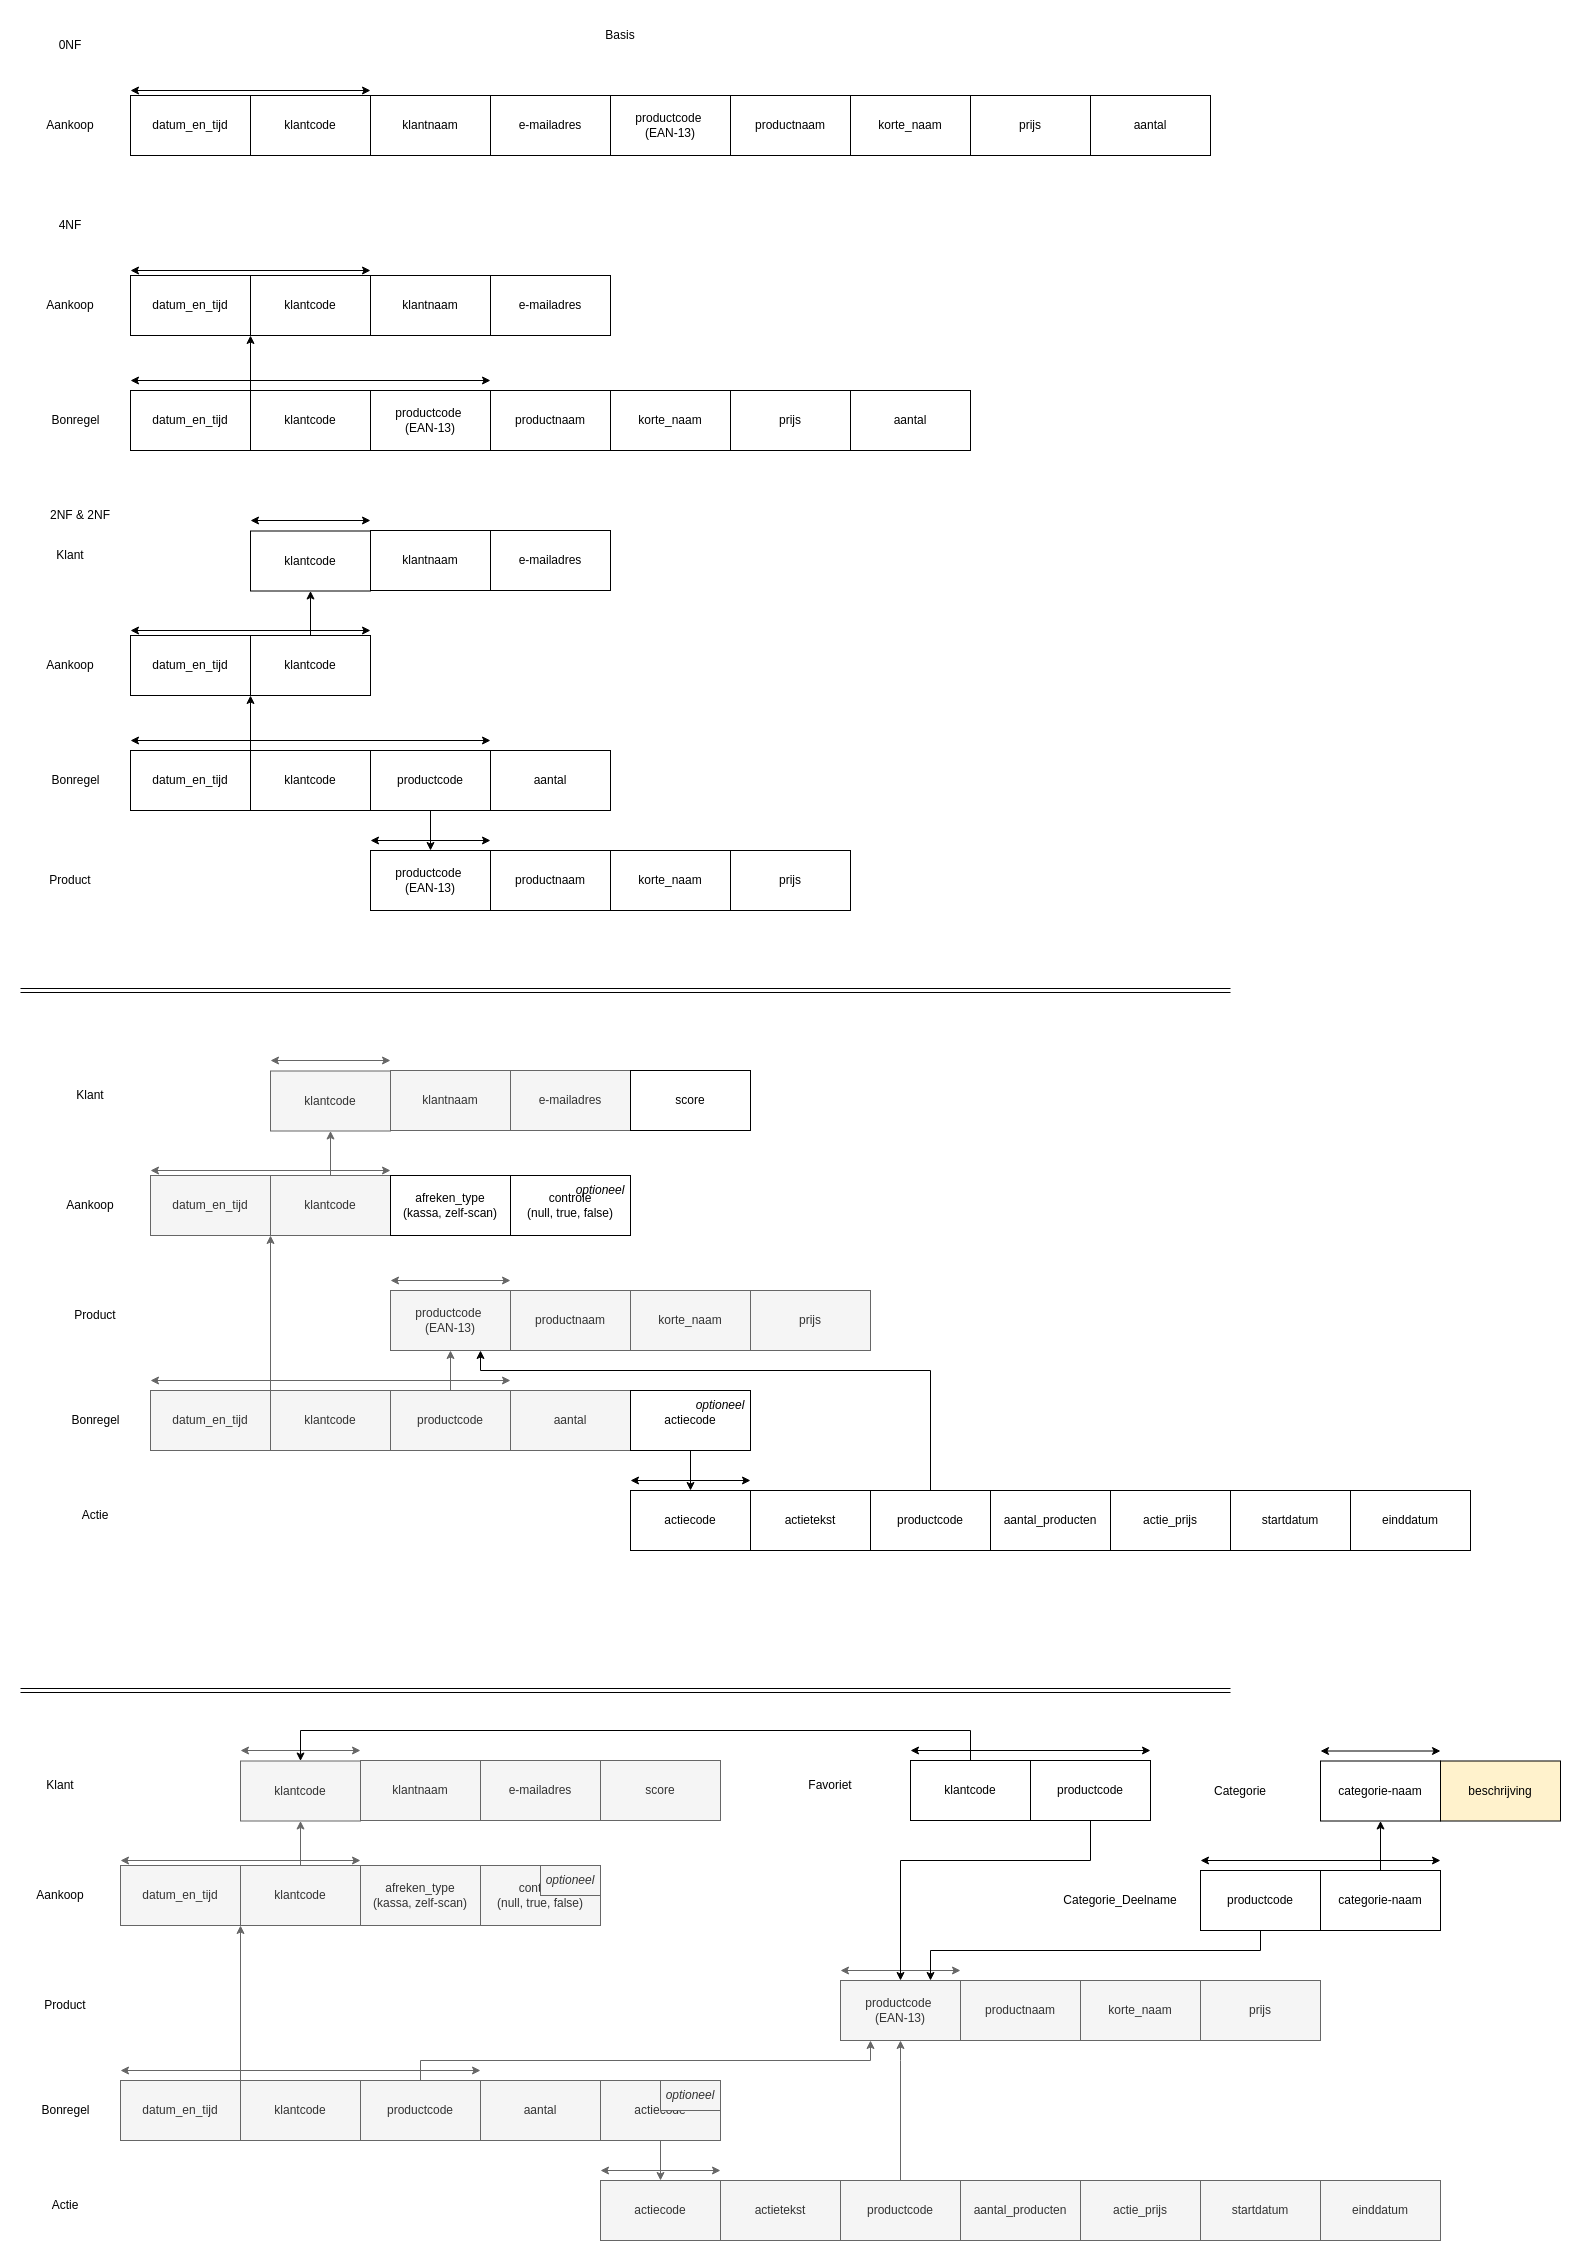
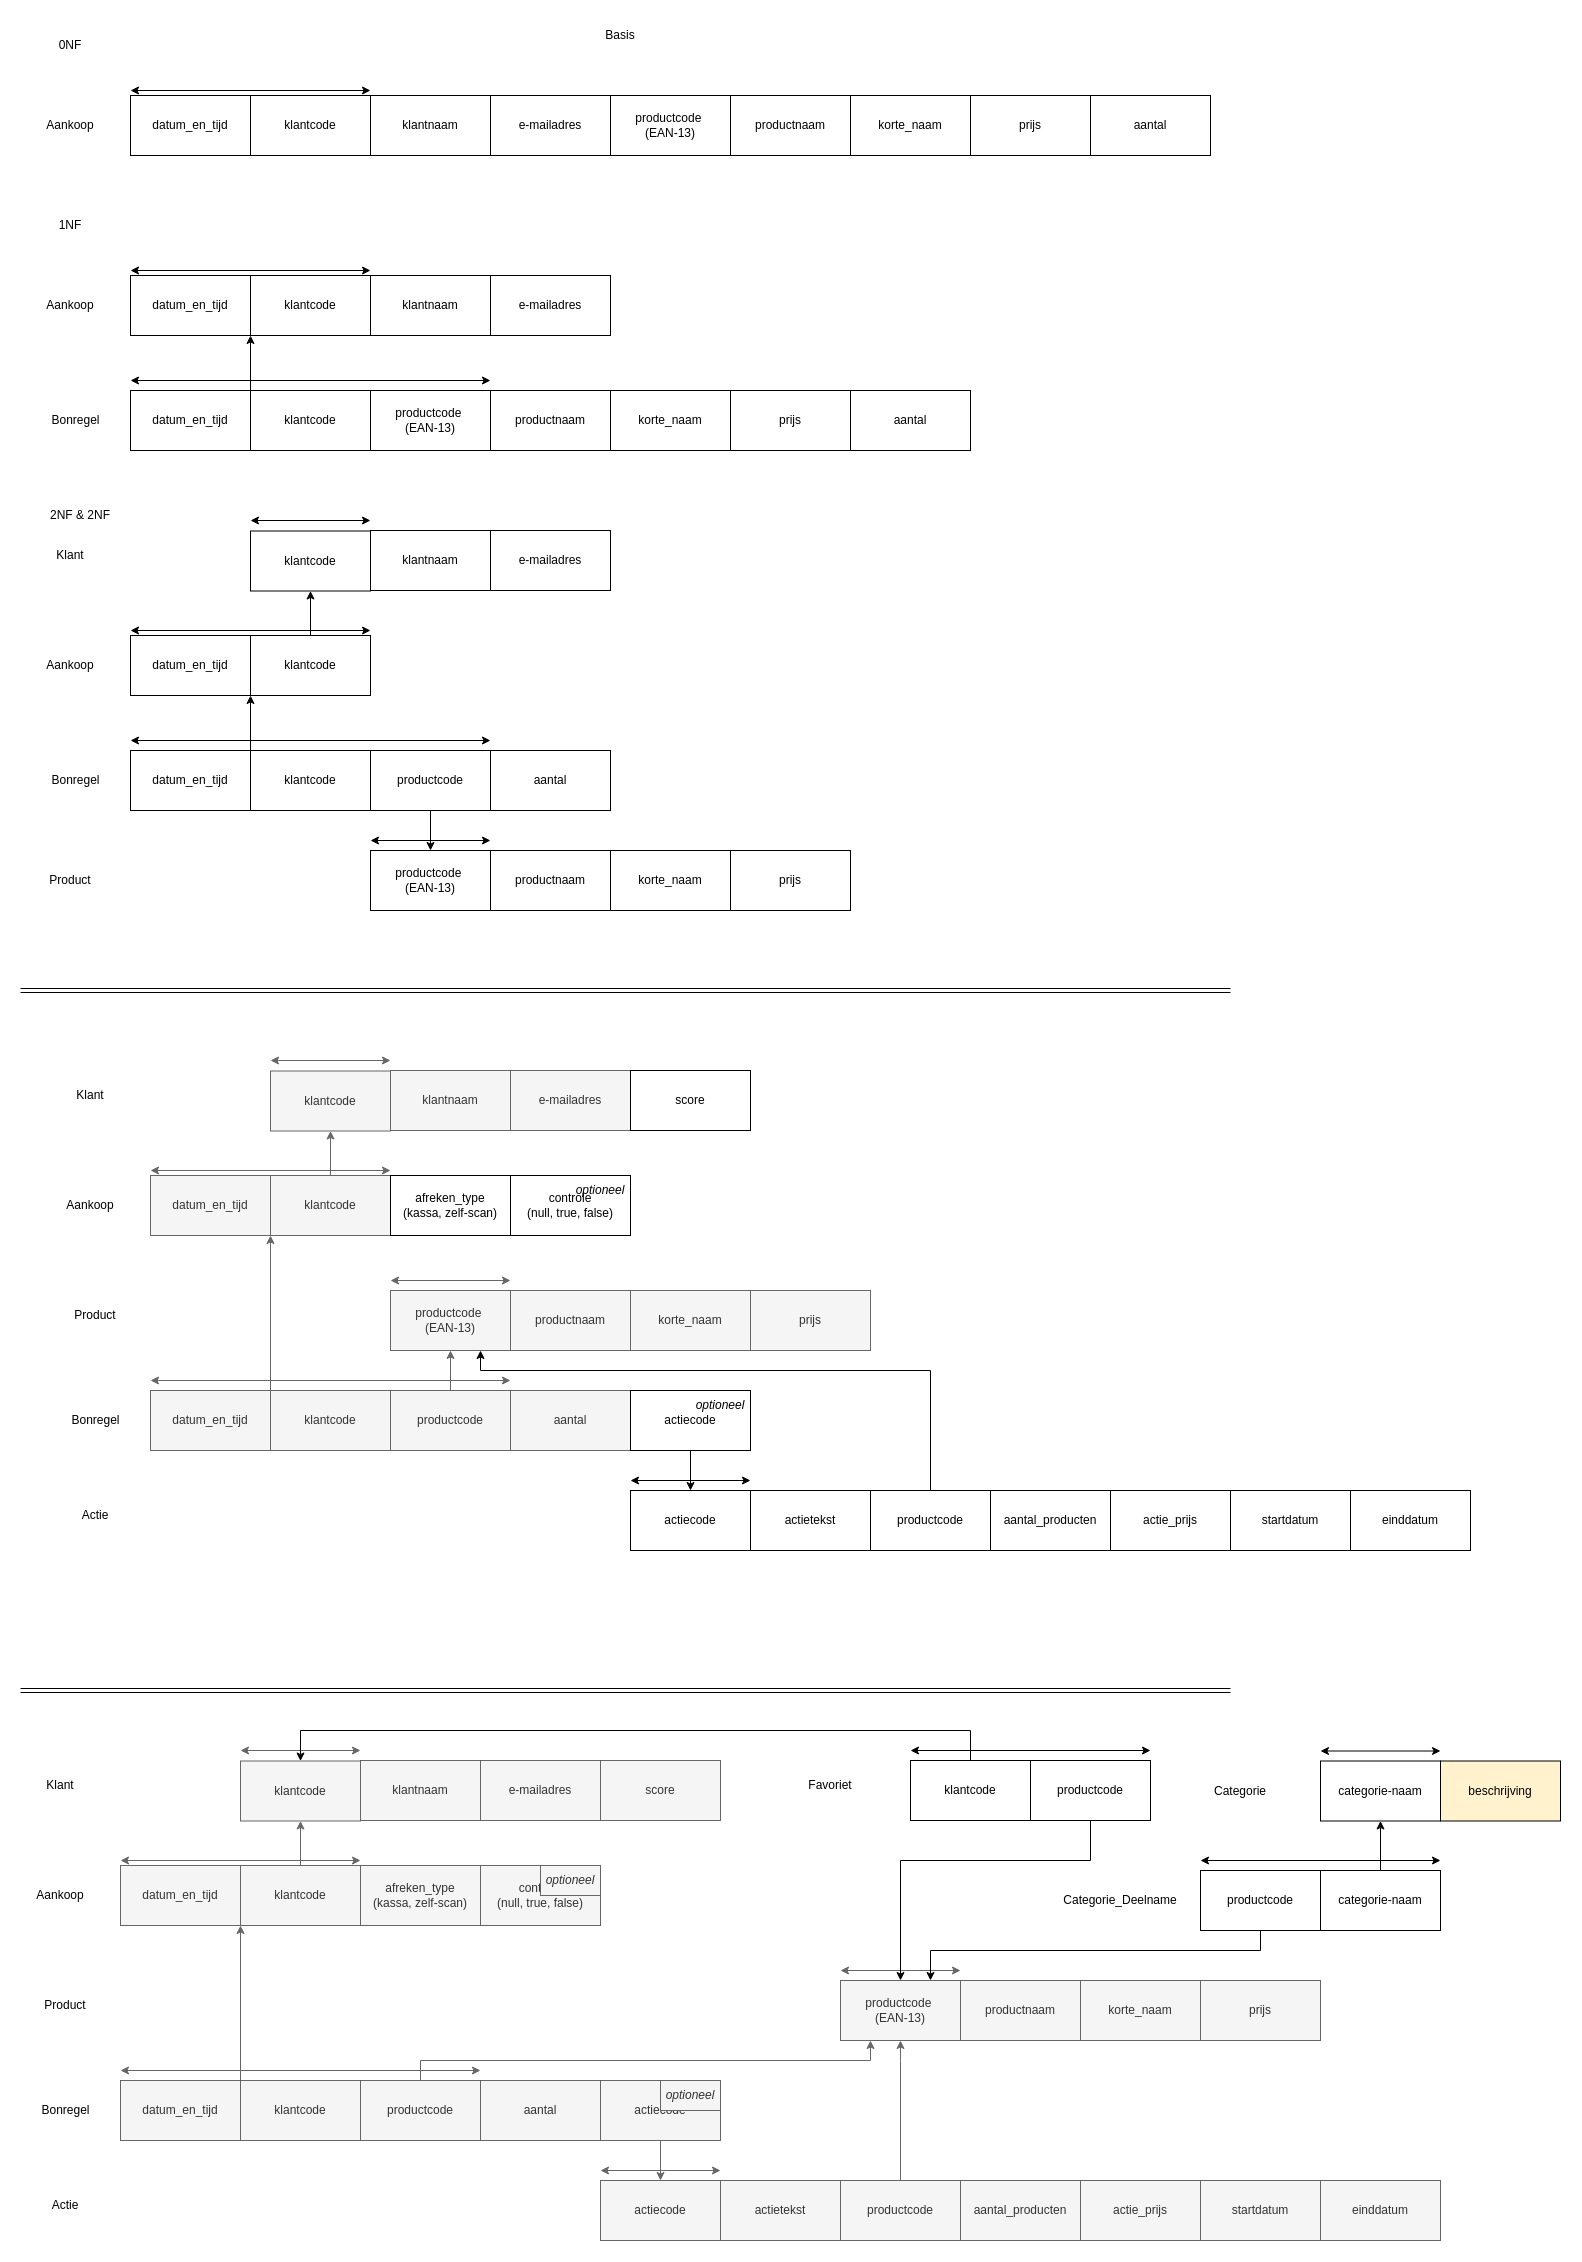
node "4NF": label "4NF" -> "1NF"
